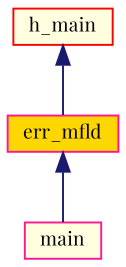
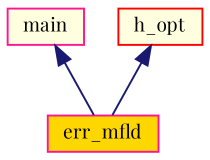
node "h_main": label "h_main" -> "h_opt"
edge "main" -> "err_mfld": reversed
